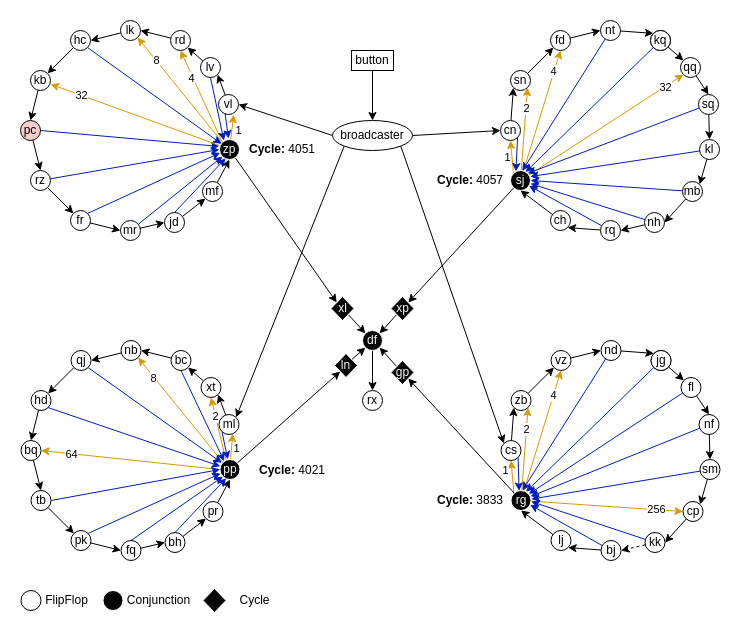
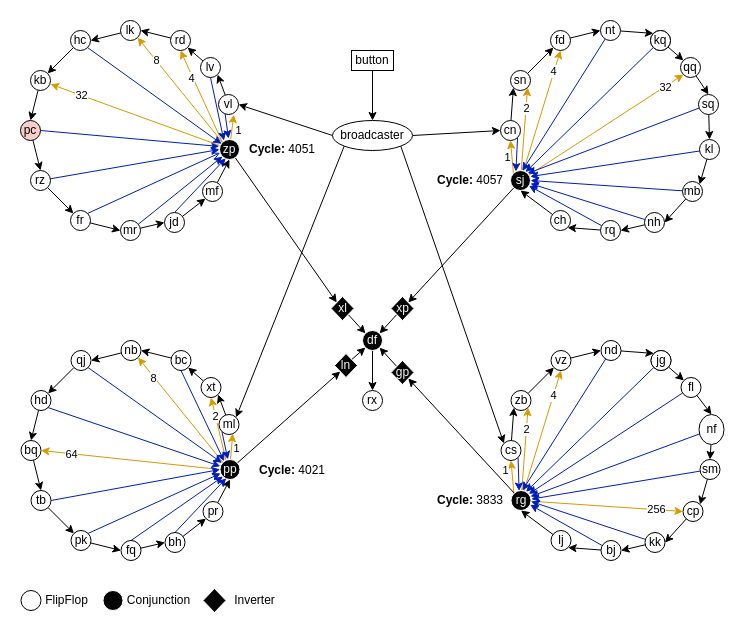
edge "fr" -> "zp": arrowhead classic -> open
node "nf": size 20x20 -> 25x30
edge "kk" -> "bj": style dashed -> solid
node "Cycle": label "Cycle" -> "Inverter"
